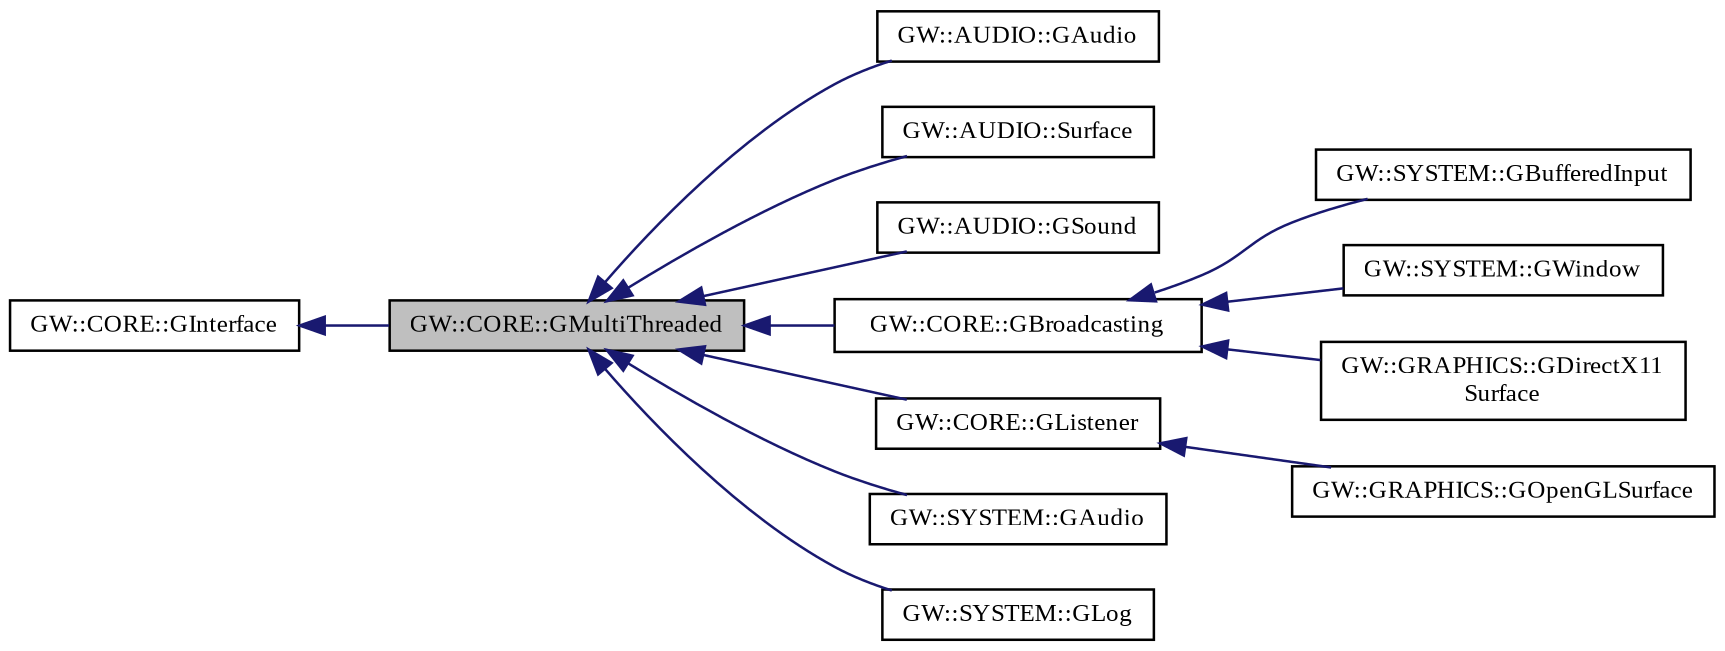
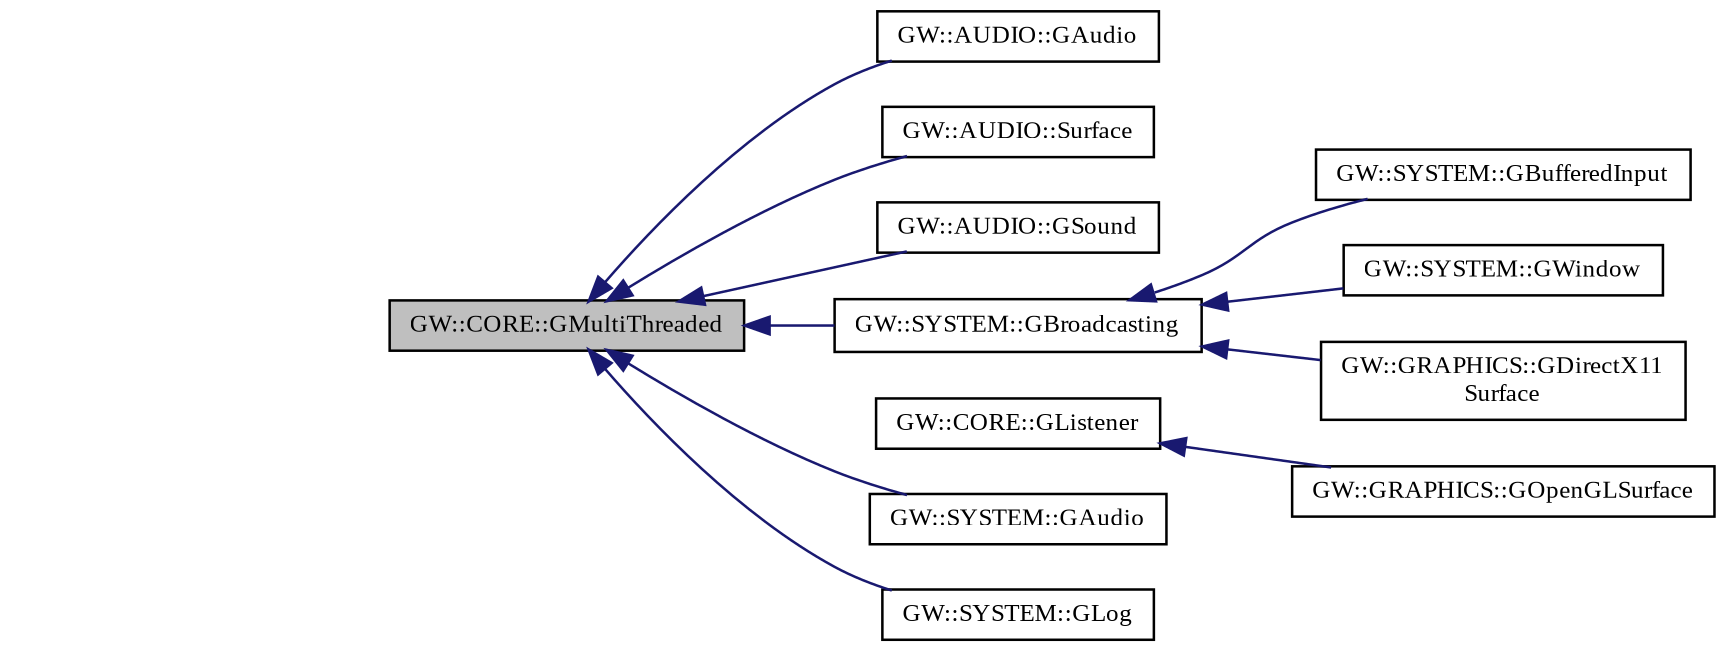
node "GW::CORE::GInterface": removed
node "GW::CORE::GBroadcasting": label "GW::CORE::GBroadcasting" -> "GW::SYSTEM::GBroadcasting"
edge "GW::CORE::GListener" -> "GW::CORE::GMultiThreaded": removed
